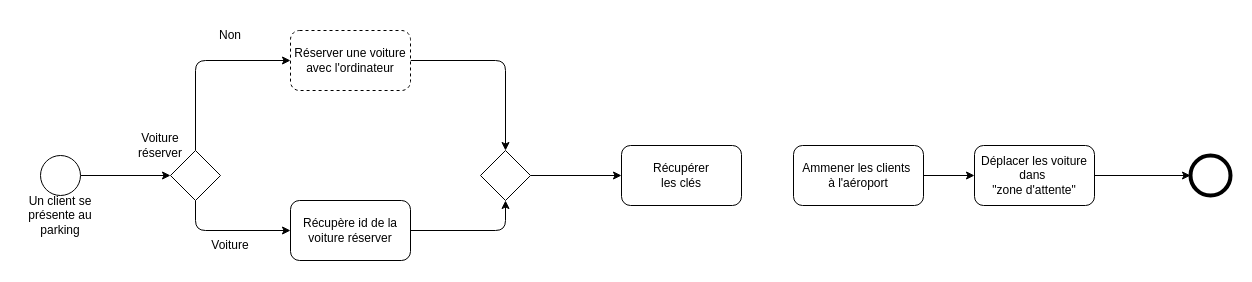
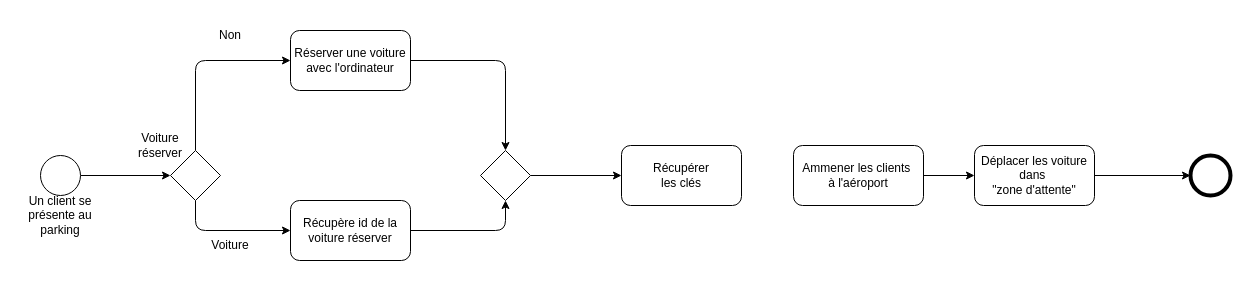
node "Réserver une voiture avec l'ordinateur": style dashed -> solid
